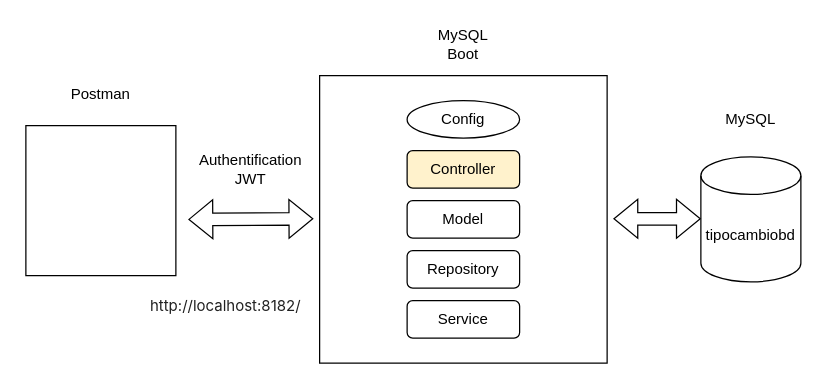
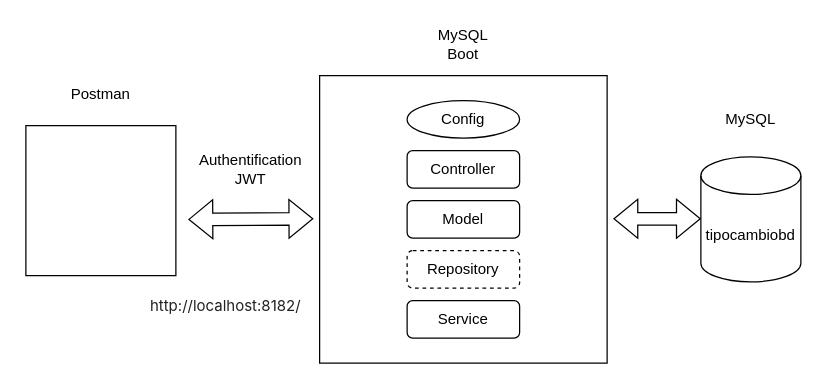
node "Controller": fillcolor #fff2cc -> #ffffff
node "Repository": style solid -> dashed
